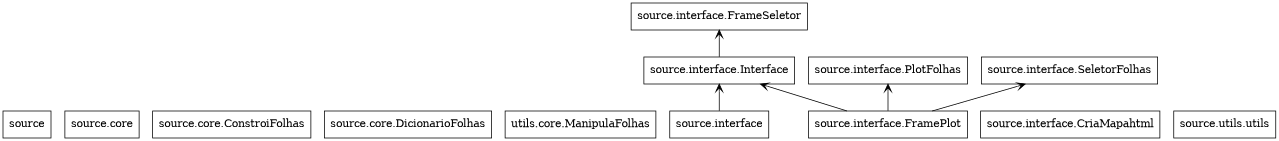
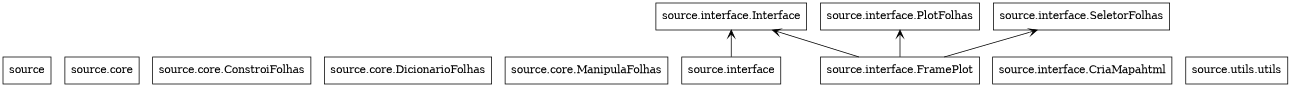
node "source.interface.FrameSeletor": removed
node "utils.core.ManipulaFolhas": label "utils.core.ManipulaFolhas" -> "source.core.ManipulaFolhas"
